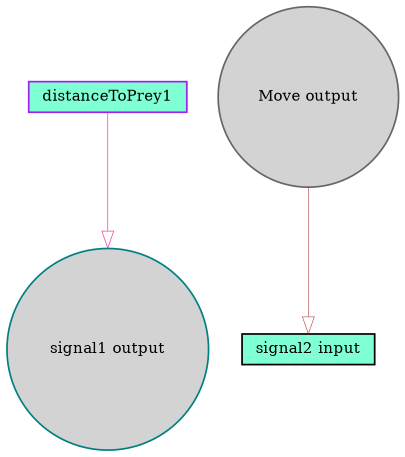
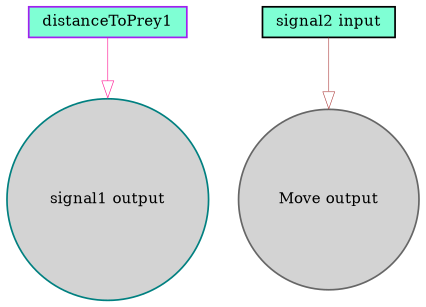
edge "Move output" -> "signal2 input": reversed
